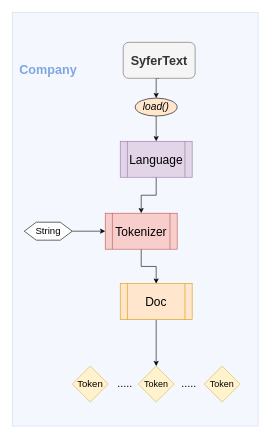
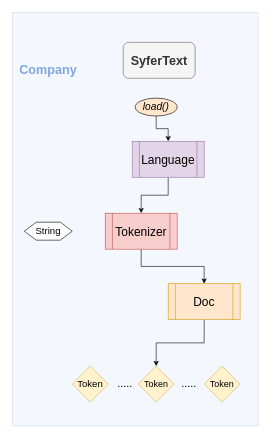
edge "SyferText" -> "load()": removed
node "Language": moved (156, 159) -> (168, 159)
edge "String" -> "Tokenizer": removed
node "Doc": moved (156, 302) -> (204, 302)
